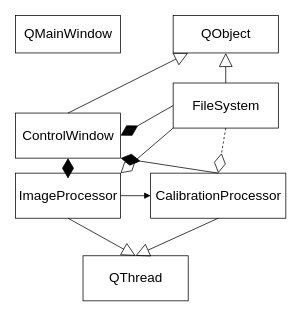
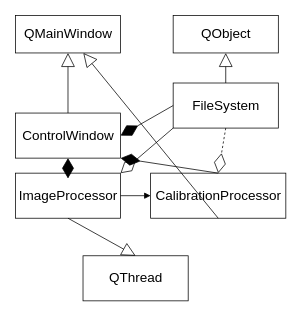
edge "ControlWindow" -> "QObject": now "ControlWindow" -> "QMainWindow"
edge "CalibrationProcessor" -> "QThread": now "CalibrationProcessor" -> "QMainWindow"
